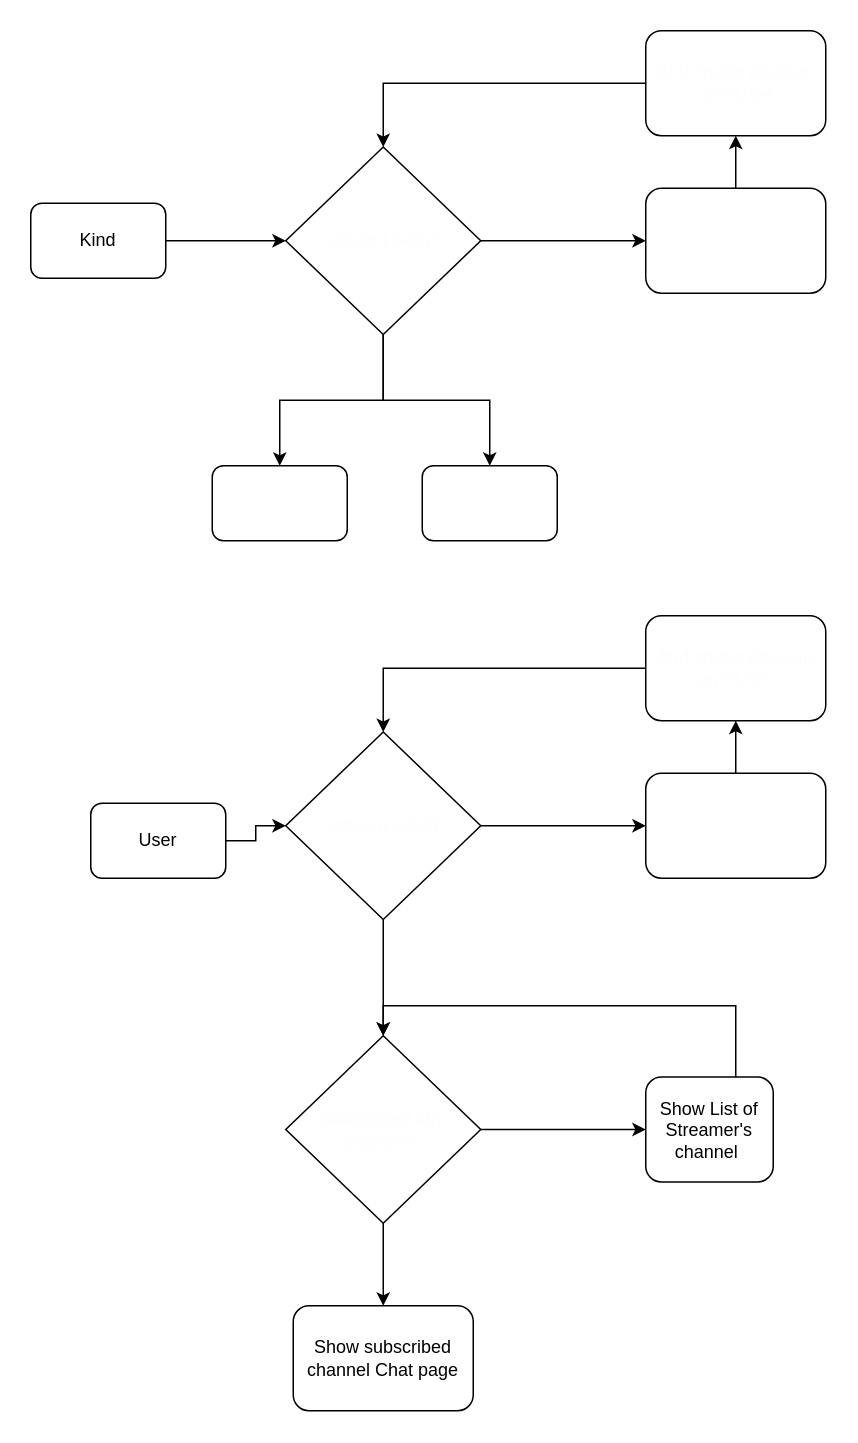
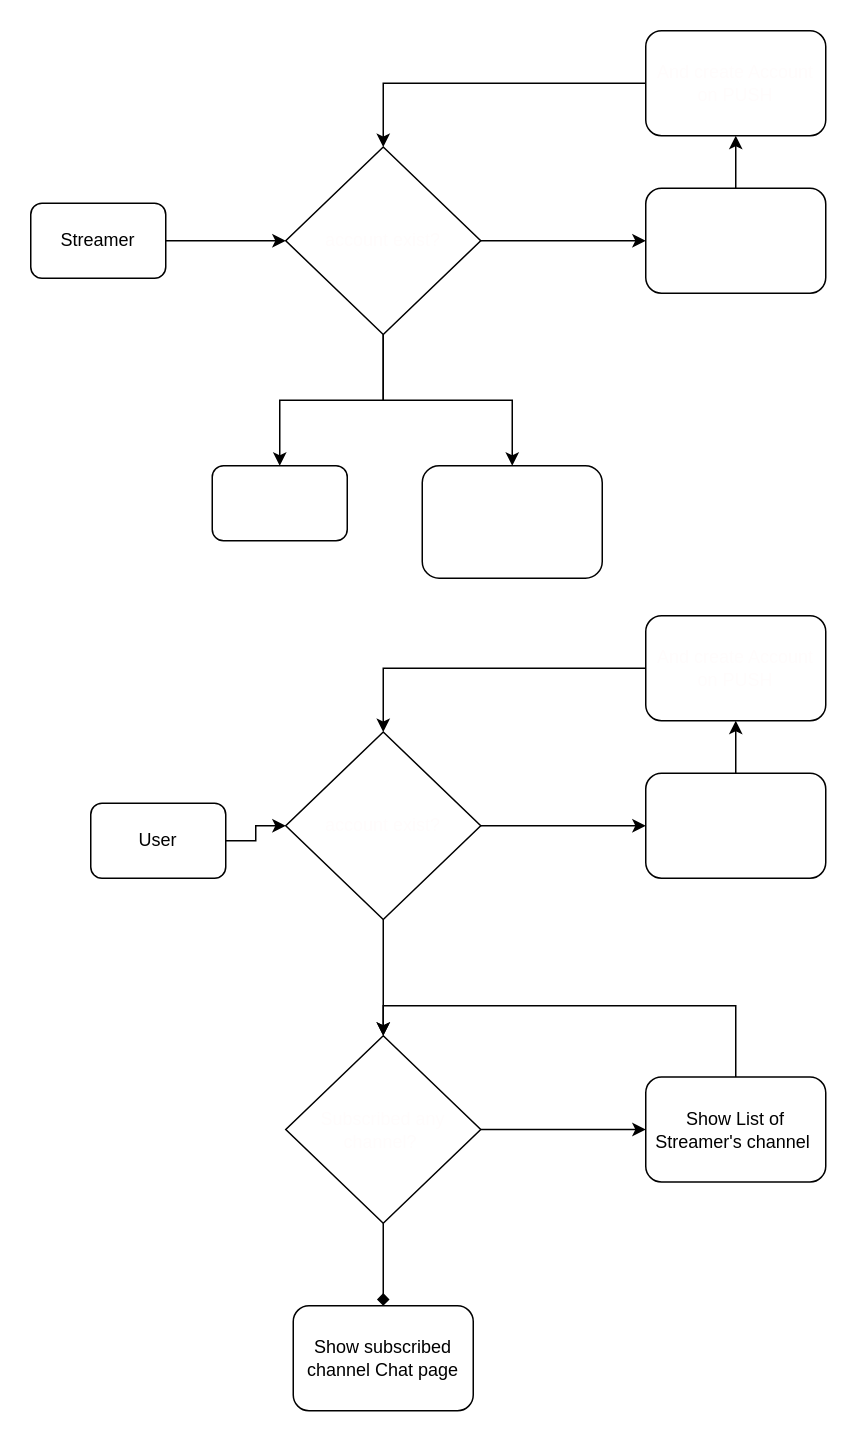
node "Kind": label "Kind" -> "Streamer"
node "Discord Kind Chat": size 135x75 -> 180x113
node "Show List of Streamer's channel": size 128x105 -> 180x105
edge "Subscribed any channel?" -> "Show subscribed channel Chat page": arrowhead classic -> diamond
